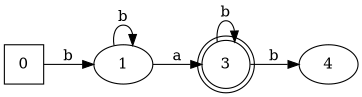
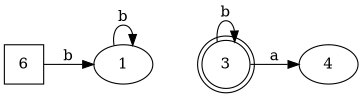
edge "3" -> "4": label "b" -> "a"
node "0": label "0" -> "6"
edge "1" -> "3": removed, label "a"
